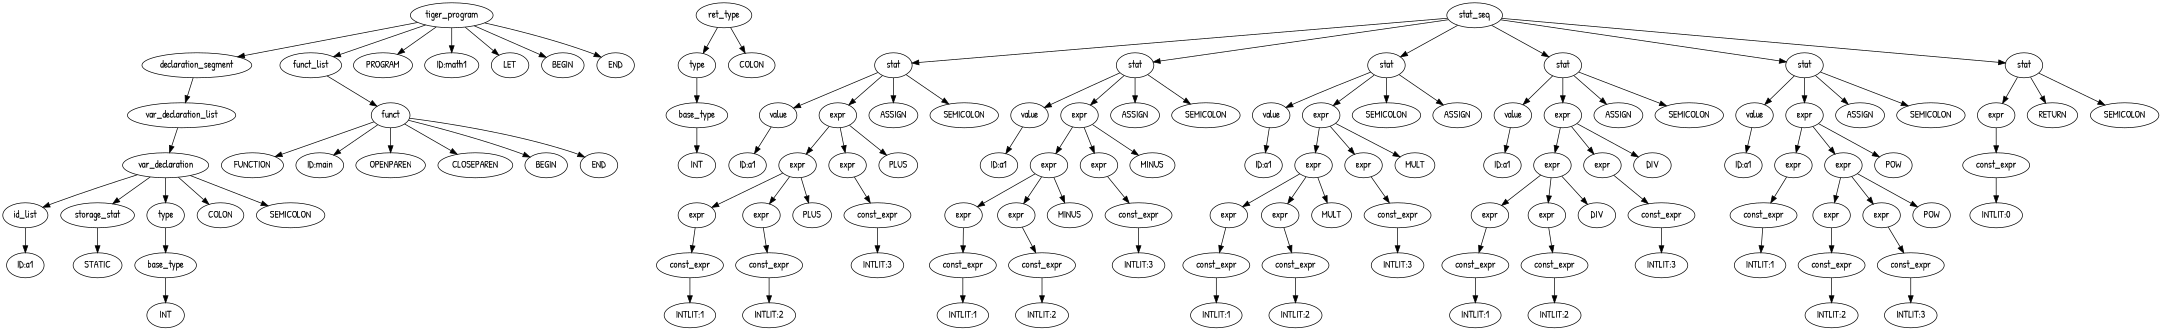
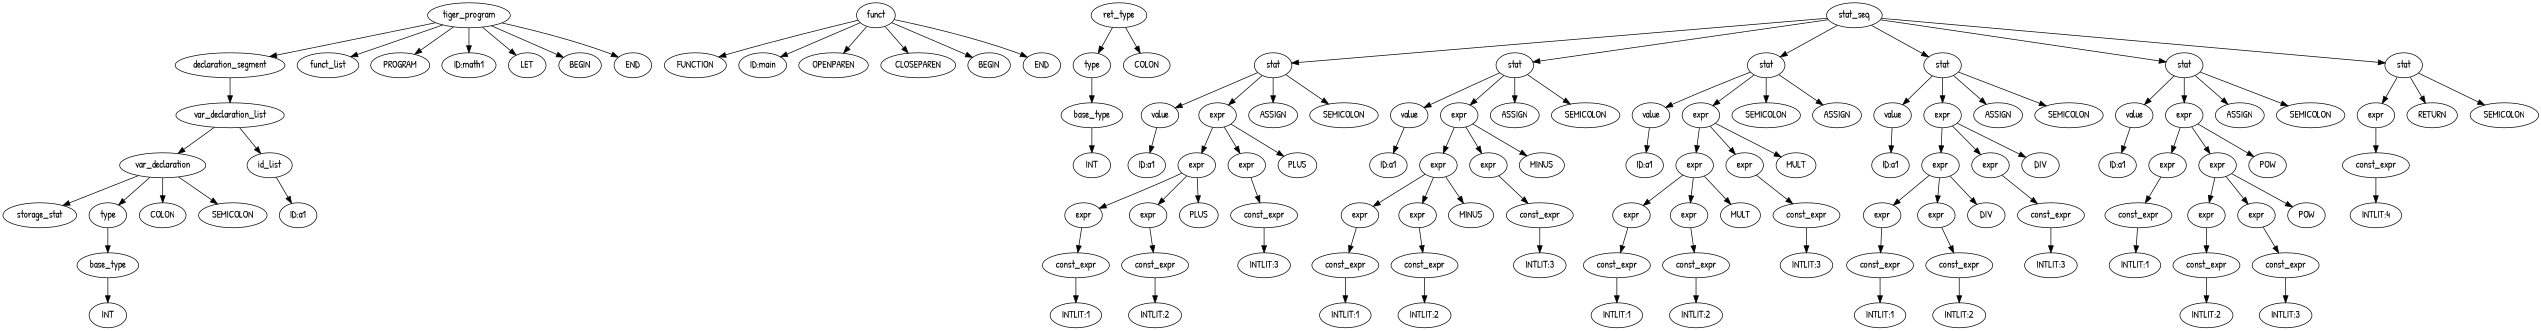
edge "funct_list" -> "funct": removed
edge "var_declaration" -> "id_list": now "var_declaration_list" -> "id_list"
node "INTLIT:0": label "INTLIT:0" -> "INTLIT:4"
node "STATIC": removed
